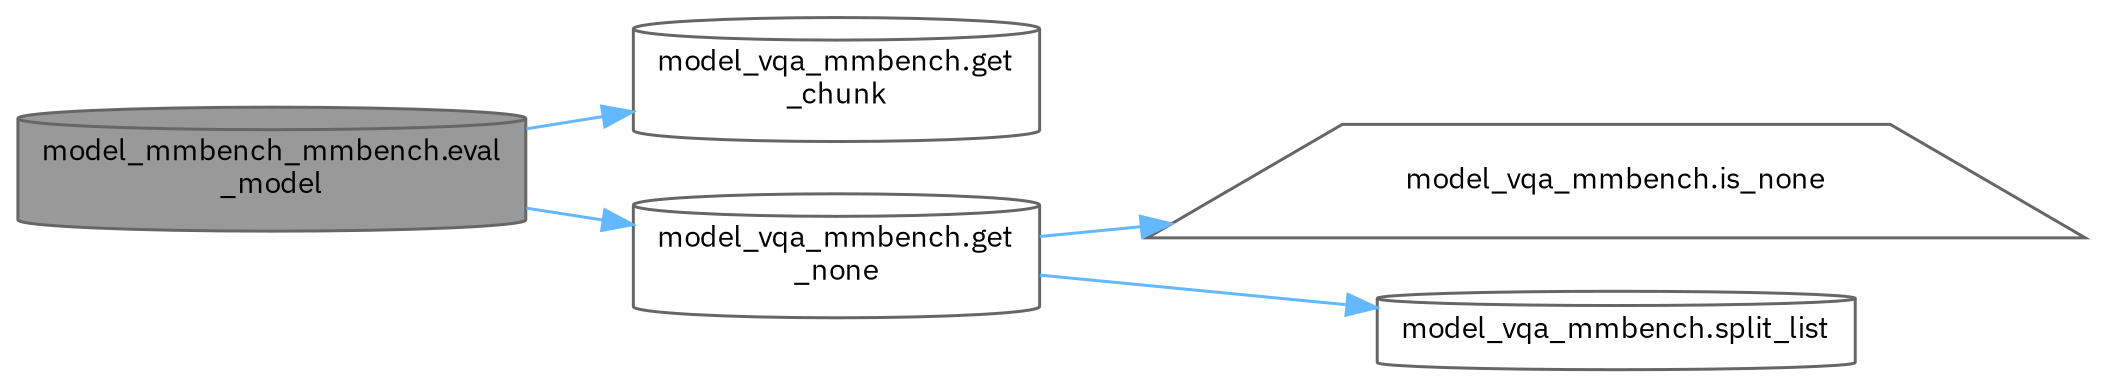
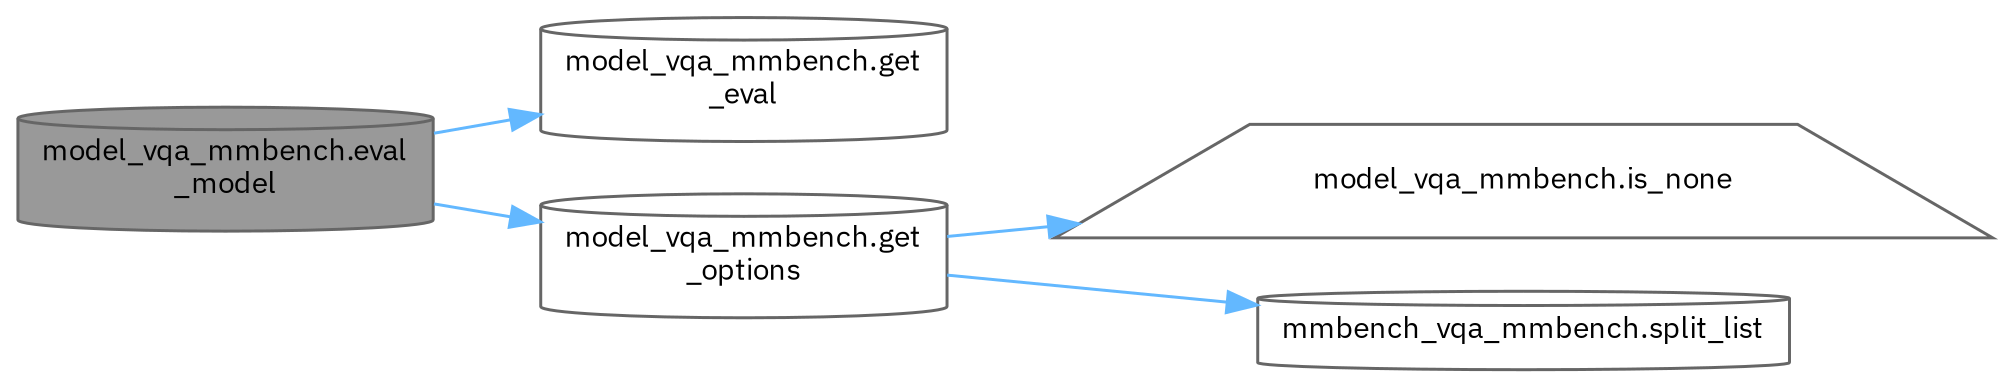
node "model_vqa_mmbench.get _chunk": label "model_vqa_mmbench.get _chunk" -> "model_vqa_mmbench.get _eval"
node "model_mmbench_mmbench.eval _model": label "model_mmbench_mmbench.eval _model" -> "model_vqa_mmbench.eval _model"
node "model_vqa_mmbench.get _none": label "model_vqa_mmbench.get _none" -> "model_vqa_mmbench.get _options"
node "model_vqa_mmbench.split_list": label "model_vqa_mmbench.split_list" -> "mmbench_vqa_mmbench.split_list"
